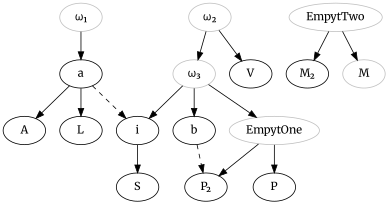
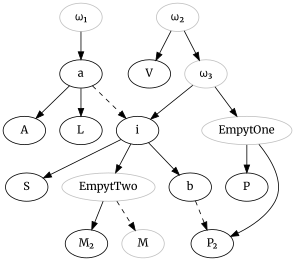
edge "EmpytTwo" -> "M": style solid -> dashed
edge "ω₃" -> "b": now "i" -> "b"
edge "i" -> "EmpytTwo": added
